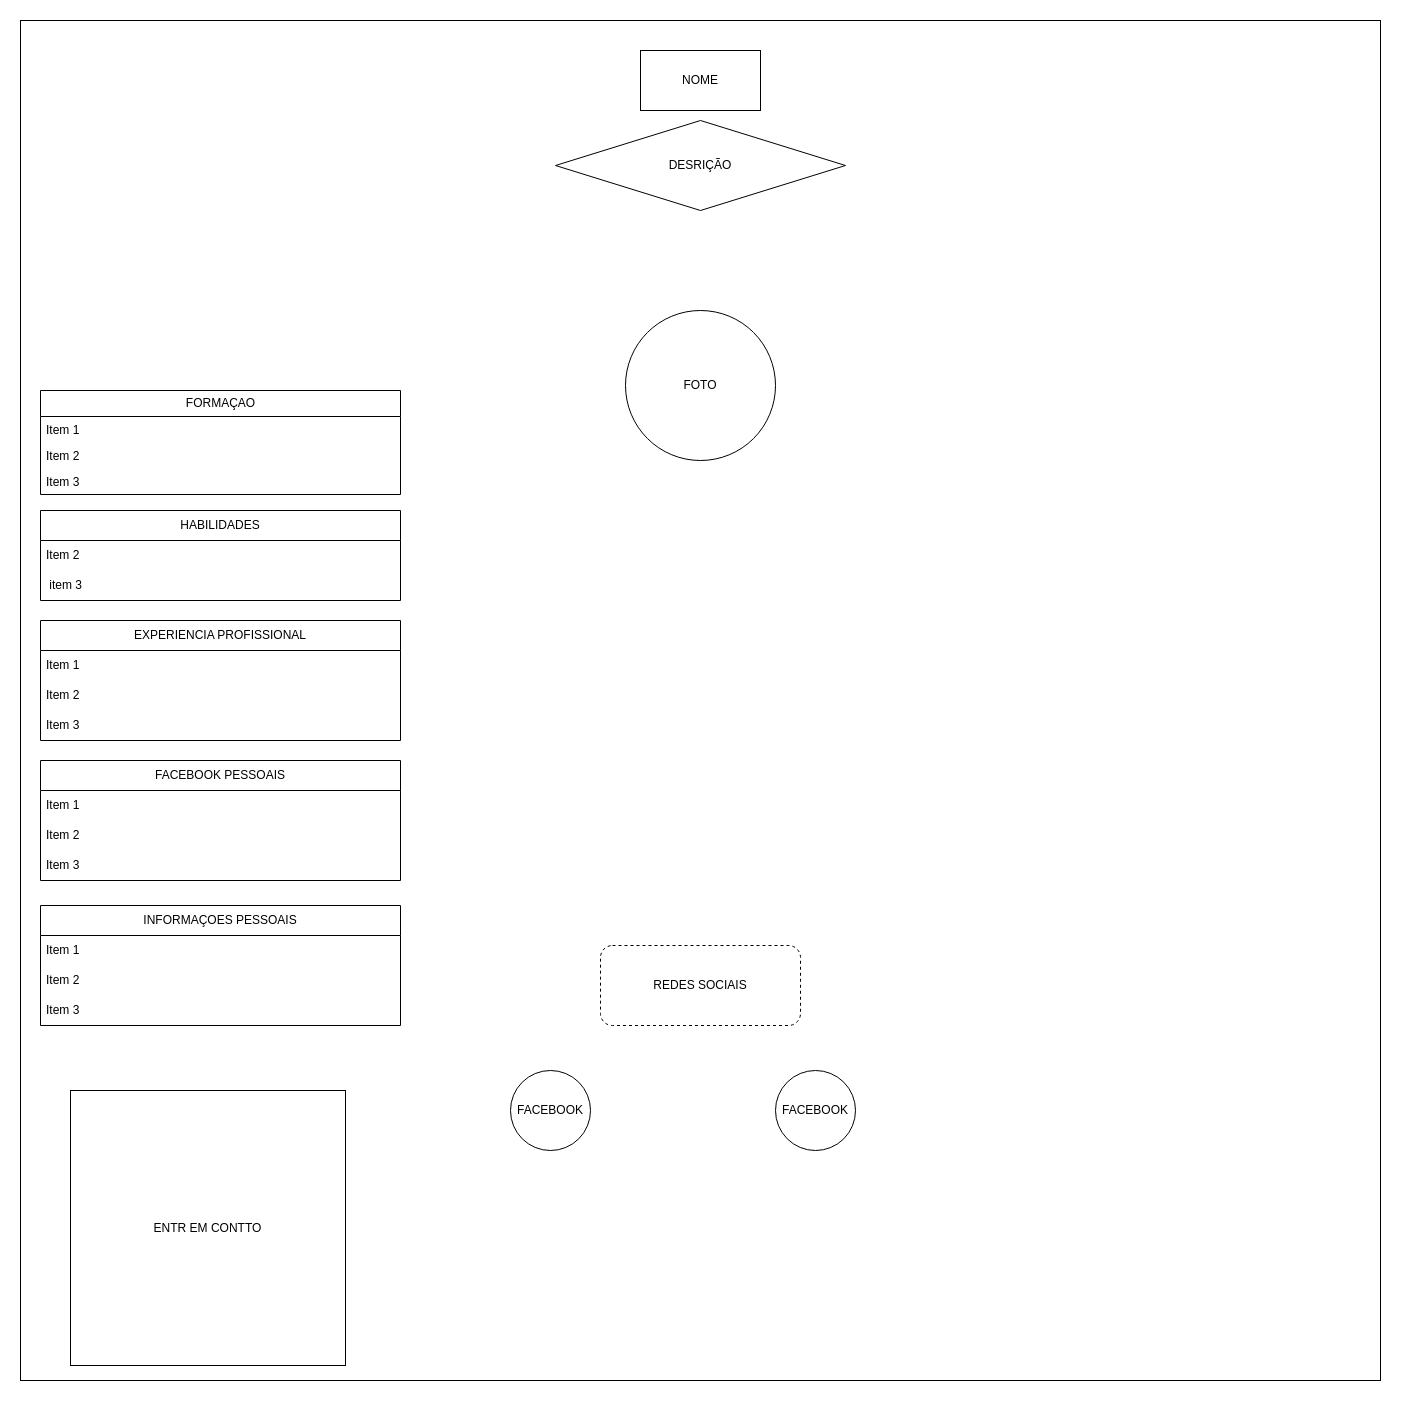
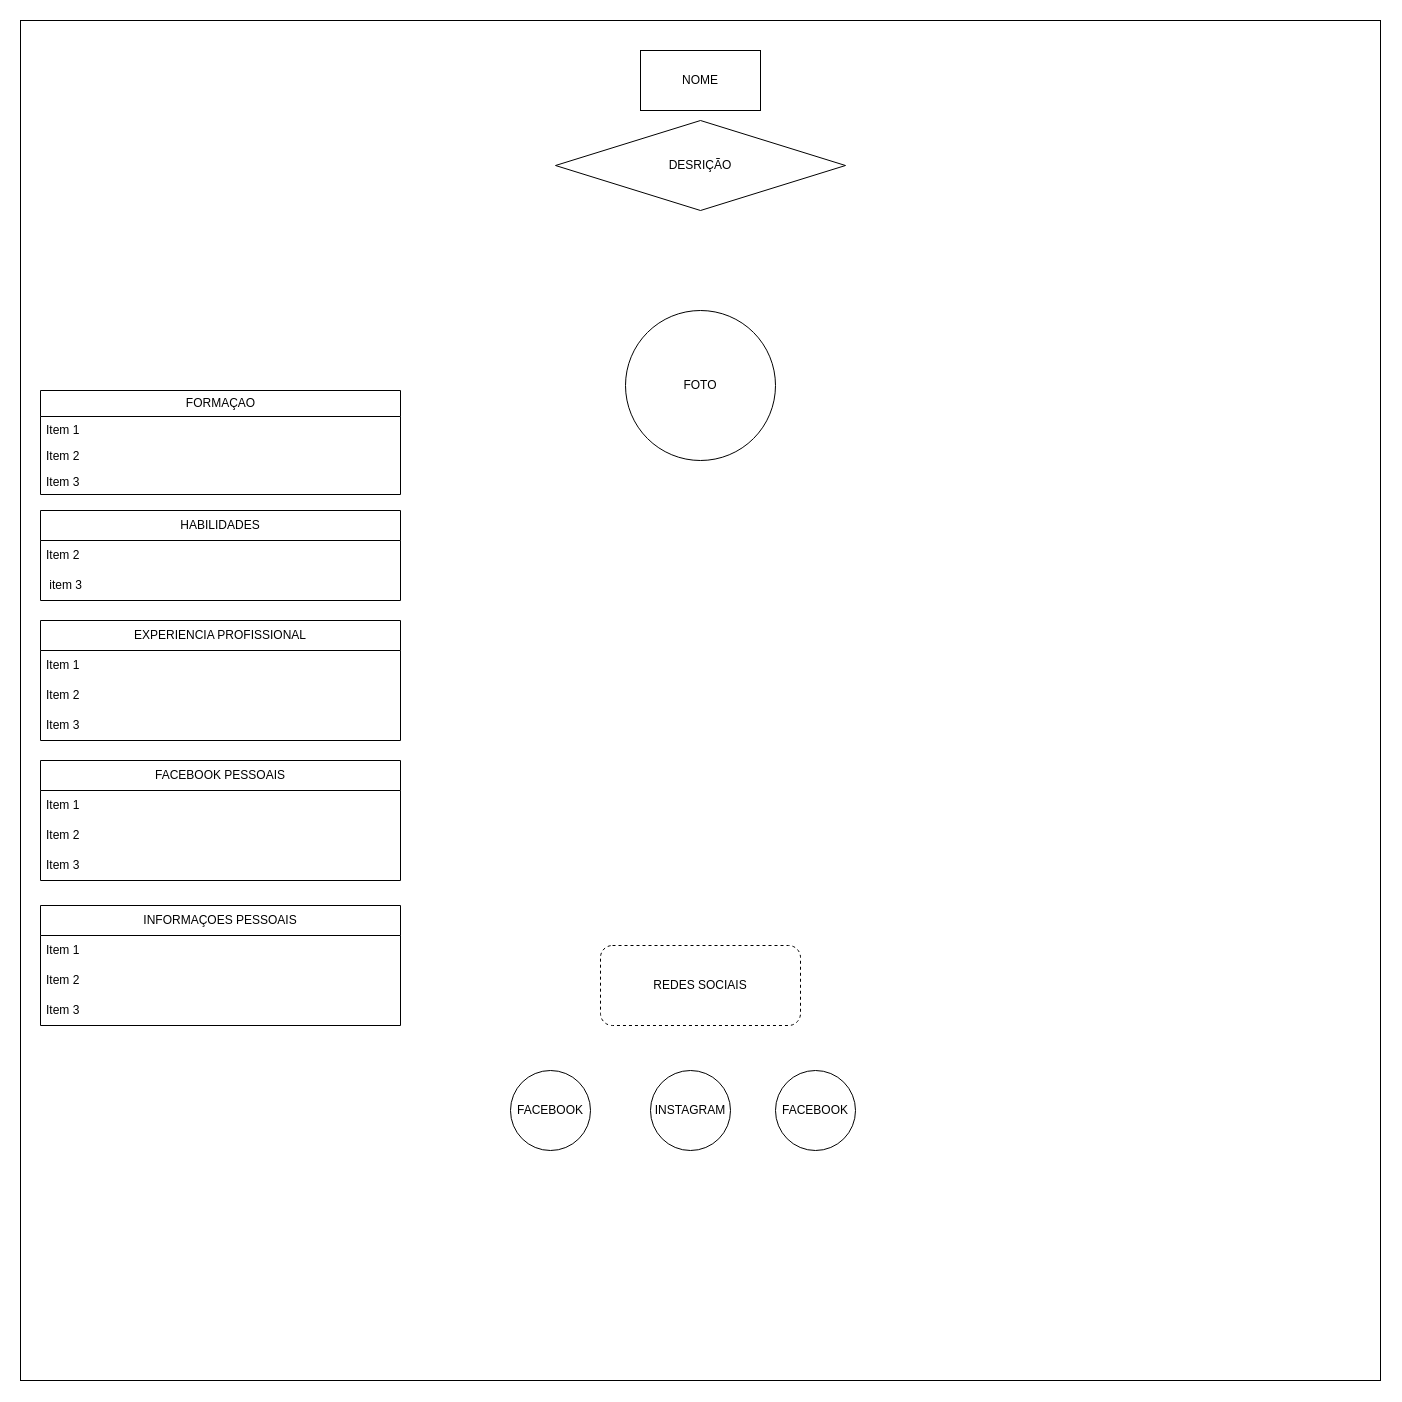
node "INSTAGRAM": added
node "ENTR EM CONTTO": removed
